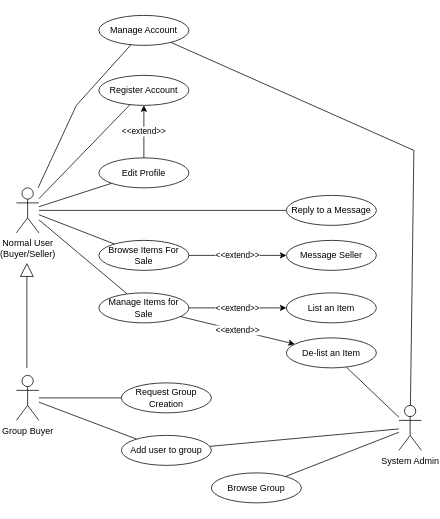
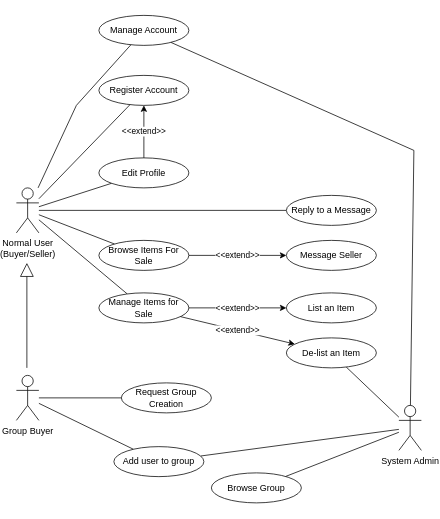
node "Add user to group": moved (166, 450) -> (159, 462)
